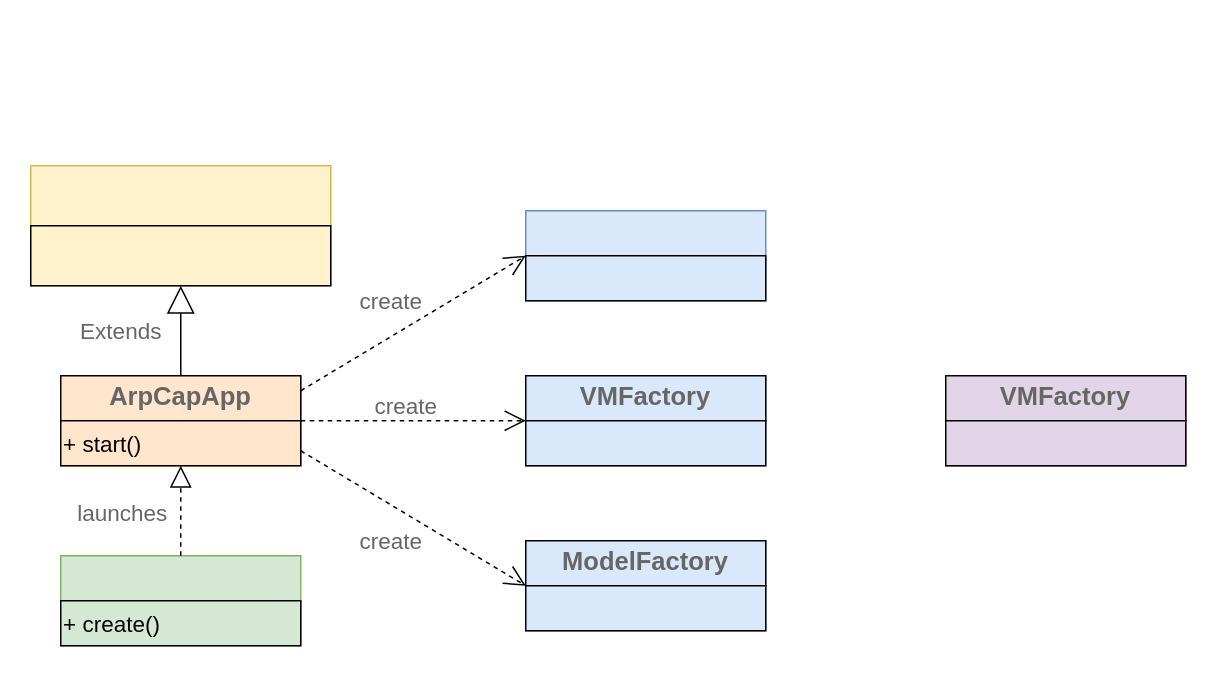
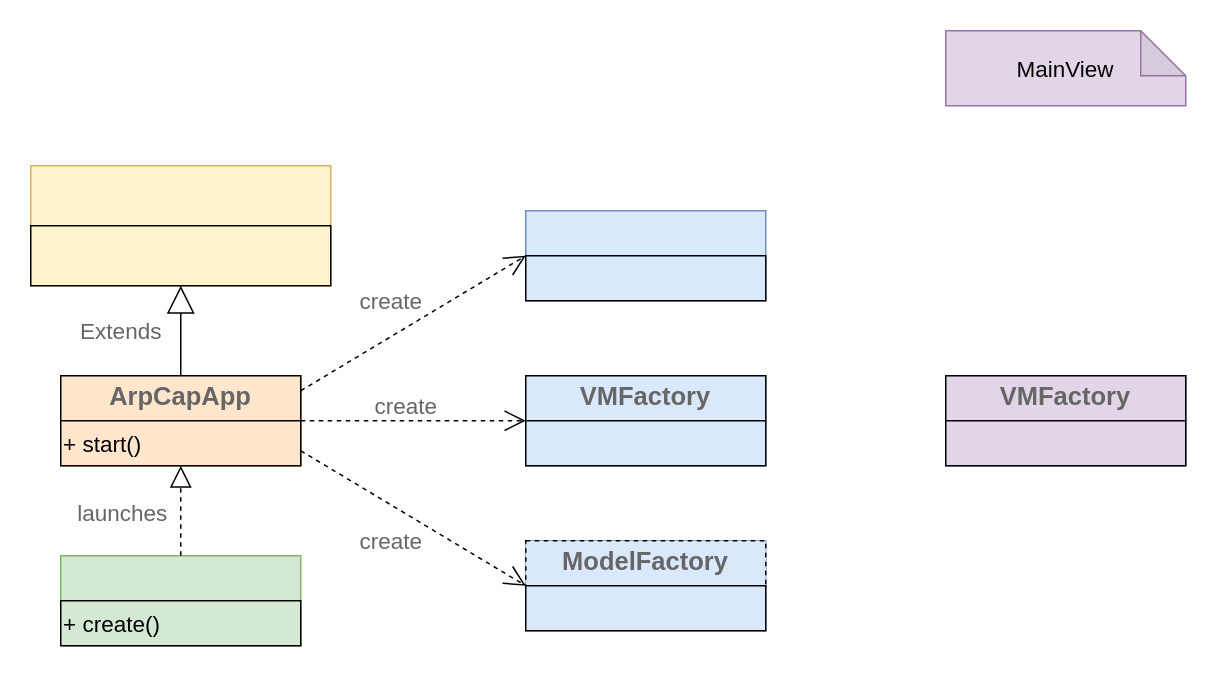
node "MainView": added
node "ModelFactory": style solid -> dashed
